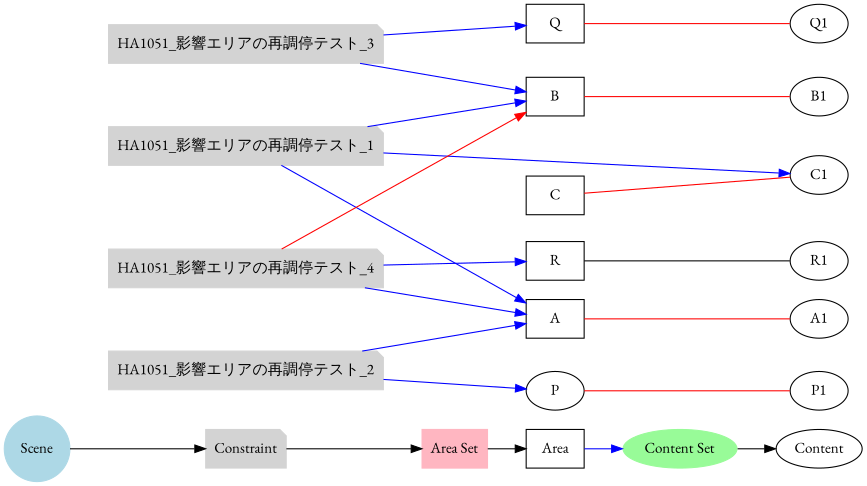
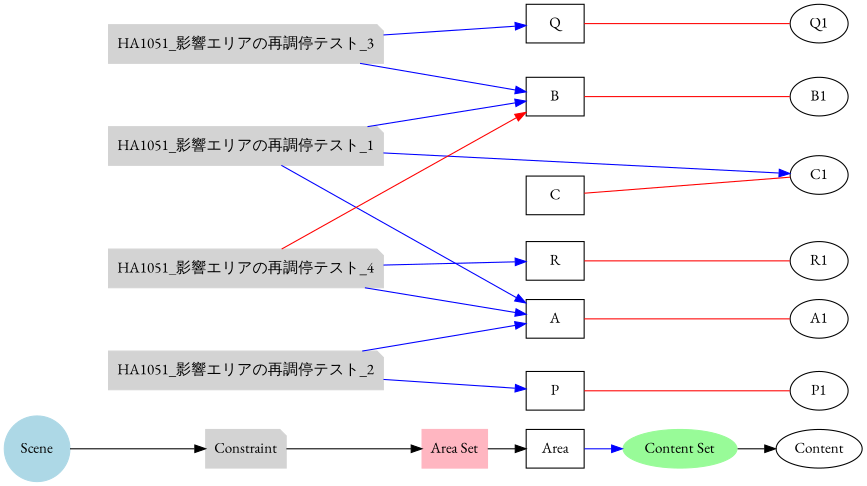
edge "R" -- "R1": color black -> red
node "P": shape ellipse -> box
